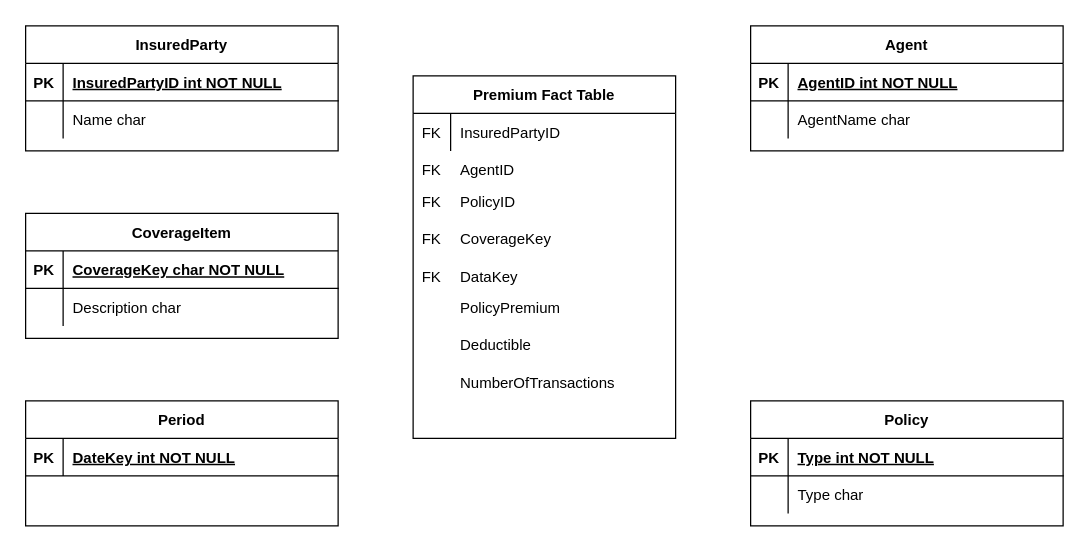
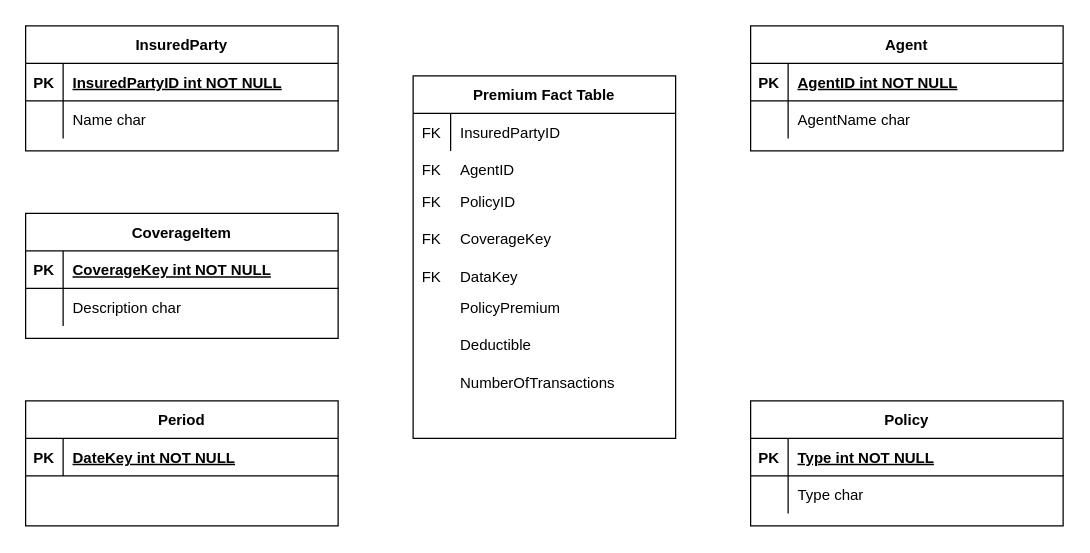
node "CoverageKey char NOT NULL": label "CoverageKey char NOT NULL" -> "CoverageKey int NOT NULL"
